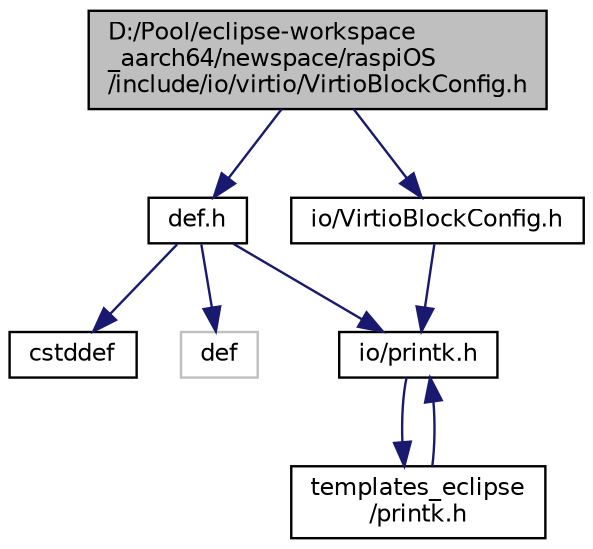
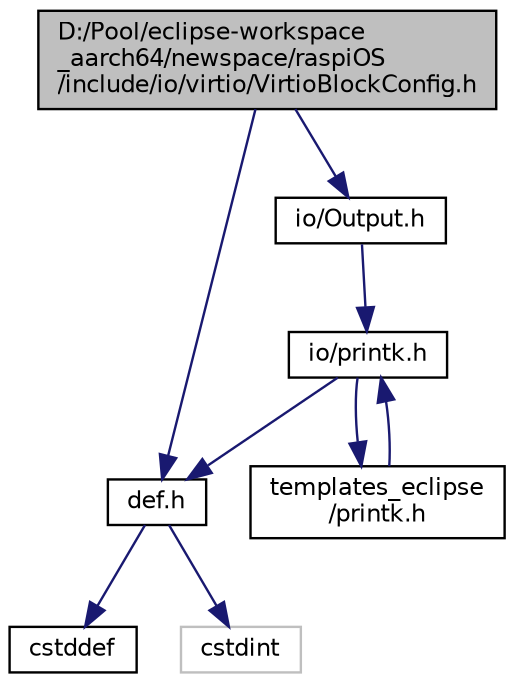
node "io/VirtioBlockConfig.h": label "io/VirtioBlockConfig.h" -> "io/Output.h"
edge "def.h" -> "io/printk.h": reversed
node "def": label "def" -> "cstdint"
